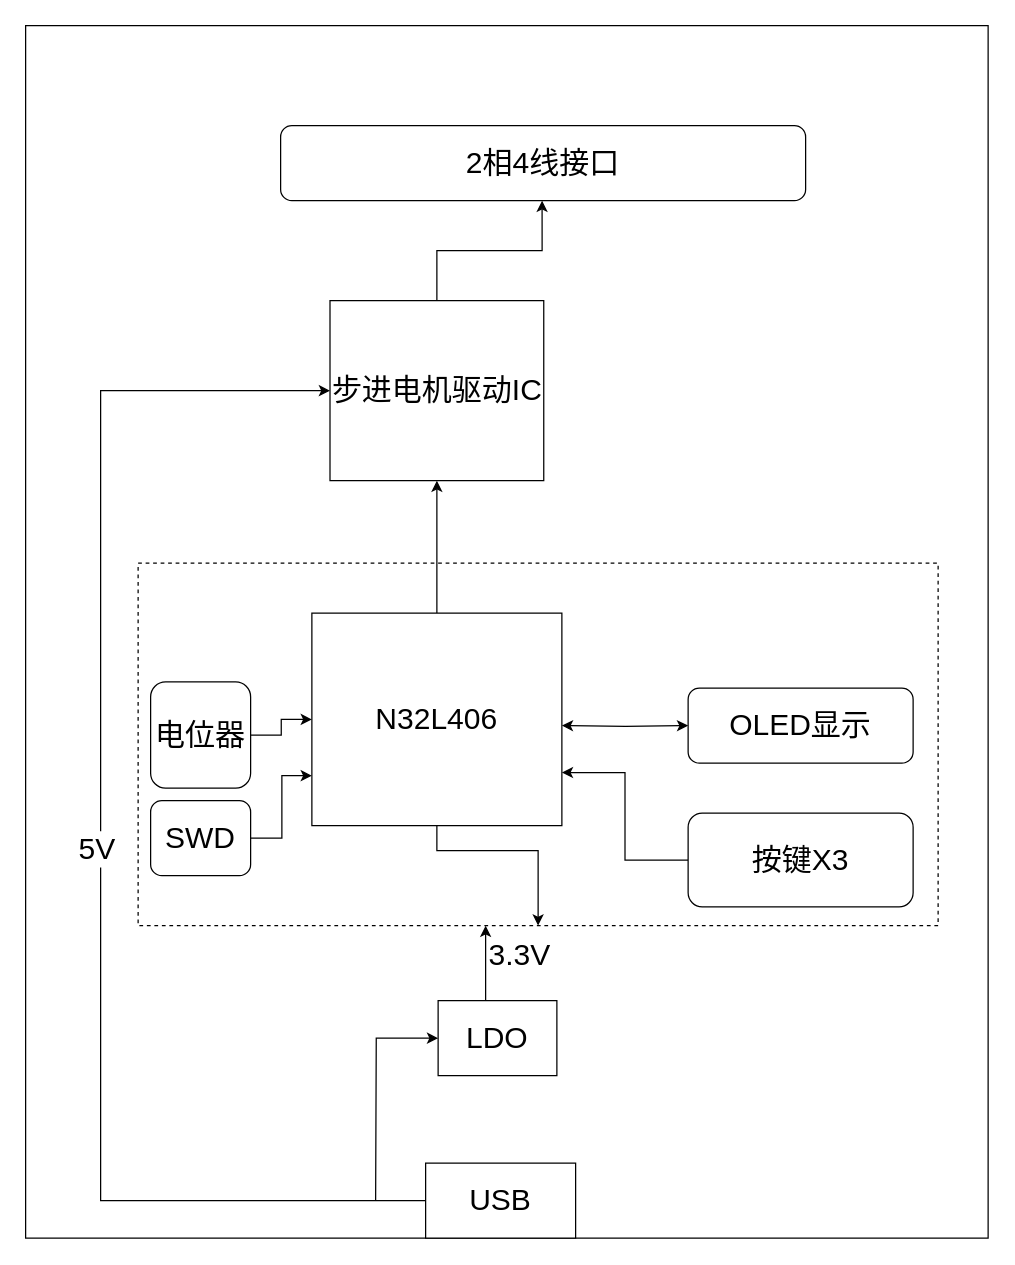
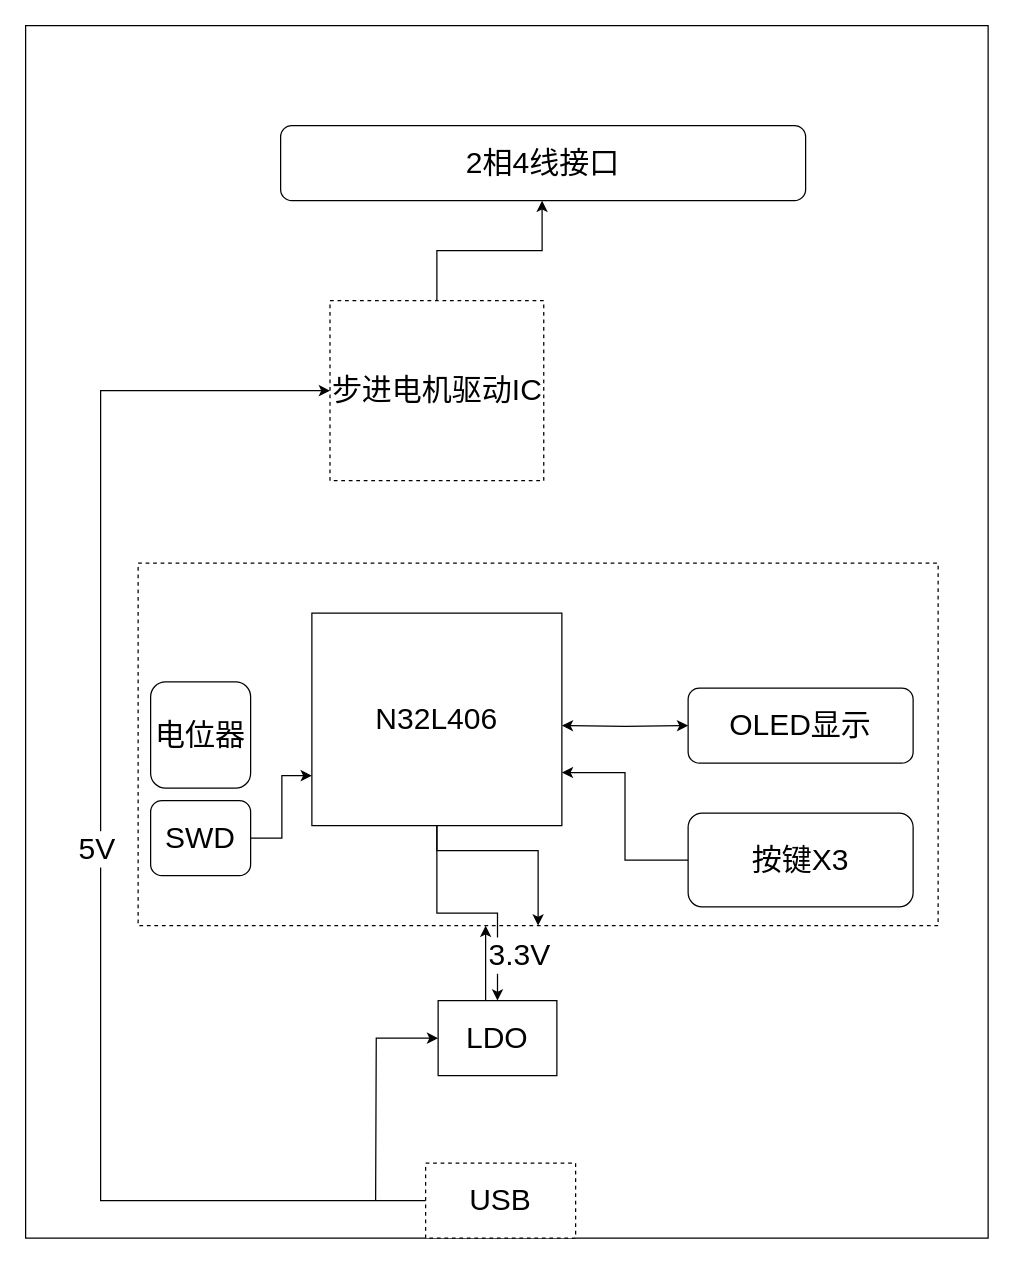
node "步进电机驱动IC": style solid -> dashed
edge "N32L406" -> "步进电机驱动IC": now "N32L406" -> "LDO"
edge "电位器" -> "N32L406": removed
node "USB": style solid -> dashed
